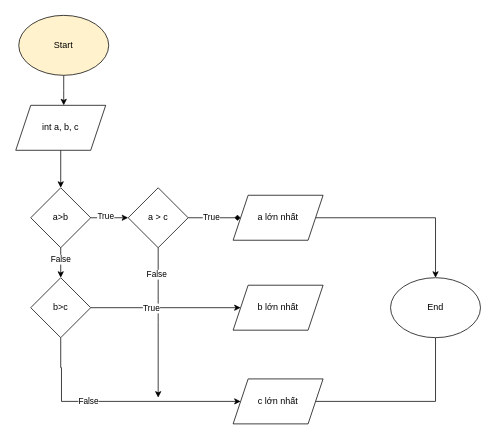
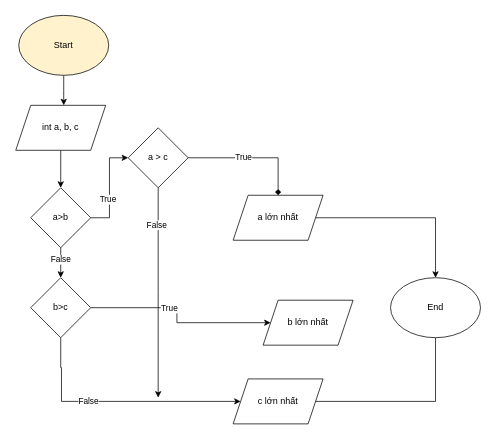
node "a > c": moved (158, 218) -> (158, 158)
node "b lớn nhất": moved (278, 308) -> (308, 323)
